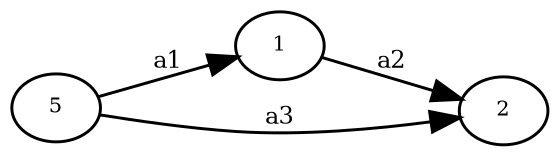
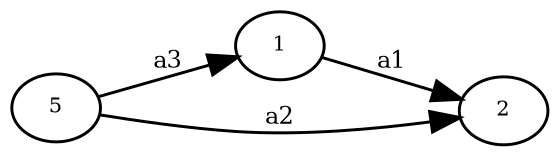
edge "5" -> "1": label "a1" -> "a3"
edge "1" -> "2": label "a2" -> "a1"
edge "5" -> "2": label "a3" -> "a2"
